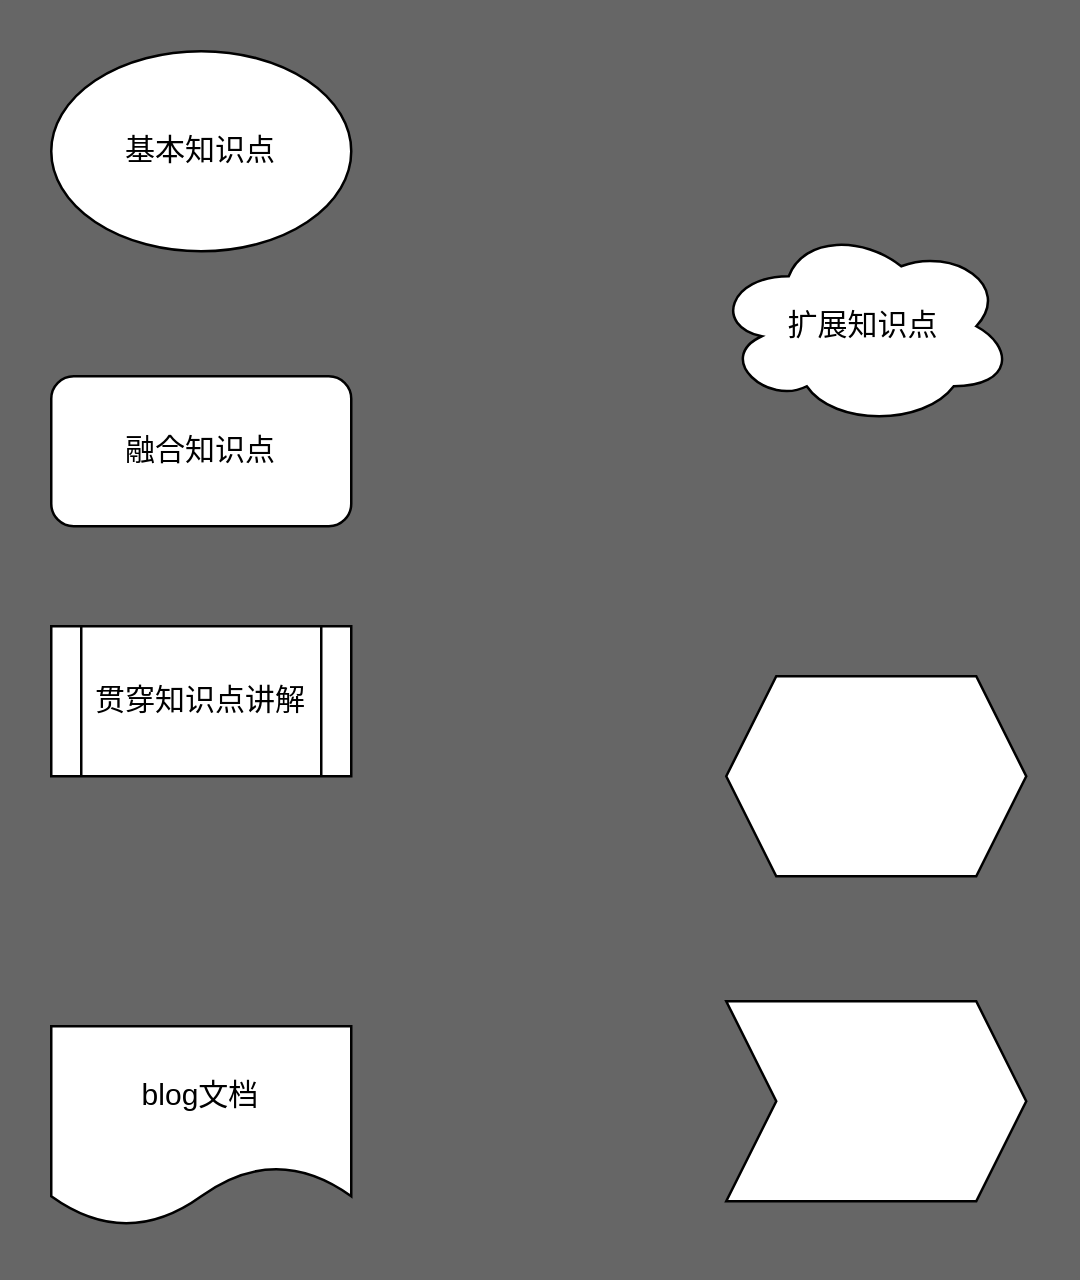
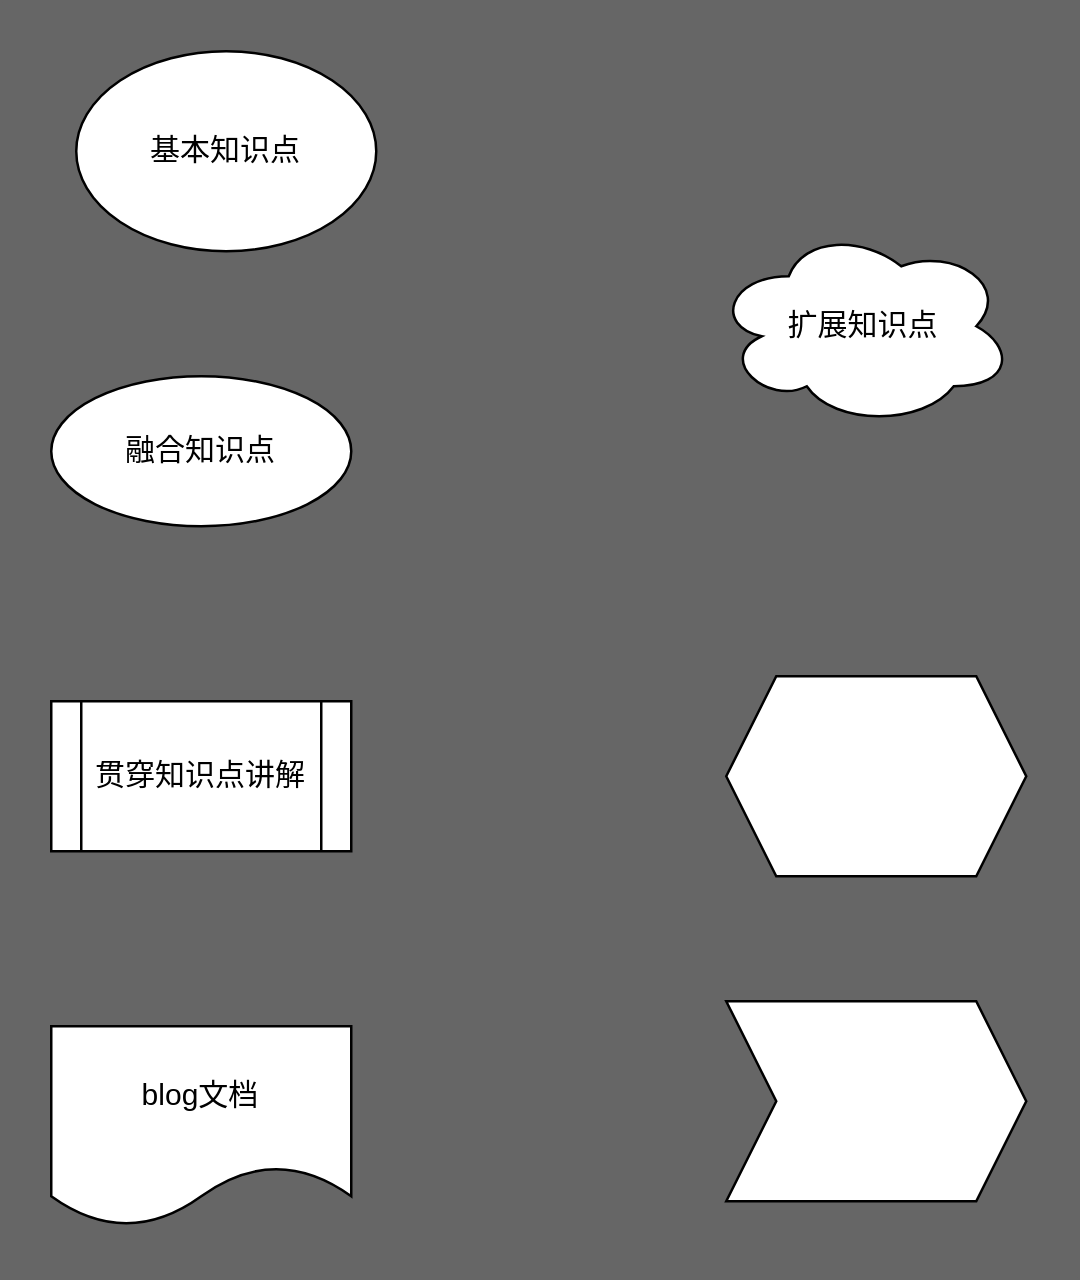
node "基本知识点": moved (201, 151) -> (226, 151)
node "融合知识点": shape rounded rectangle -> ellipse
node "贯穿知识点讲解": moved (201, 701) -> (201, 776)
